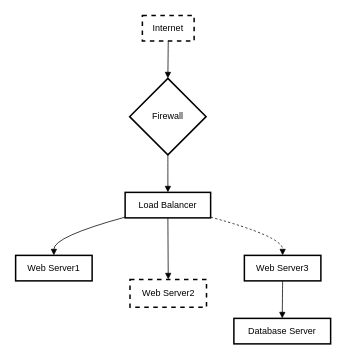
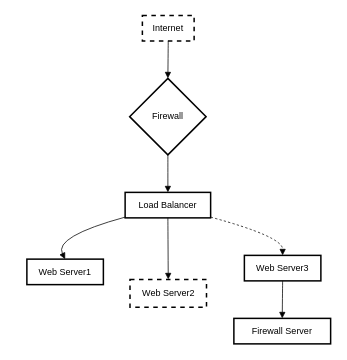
node "Web Server1": moved (54, 268) -> (65, 272)
node "Database Server": label "Database Server" -> "Firewall Server"
